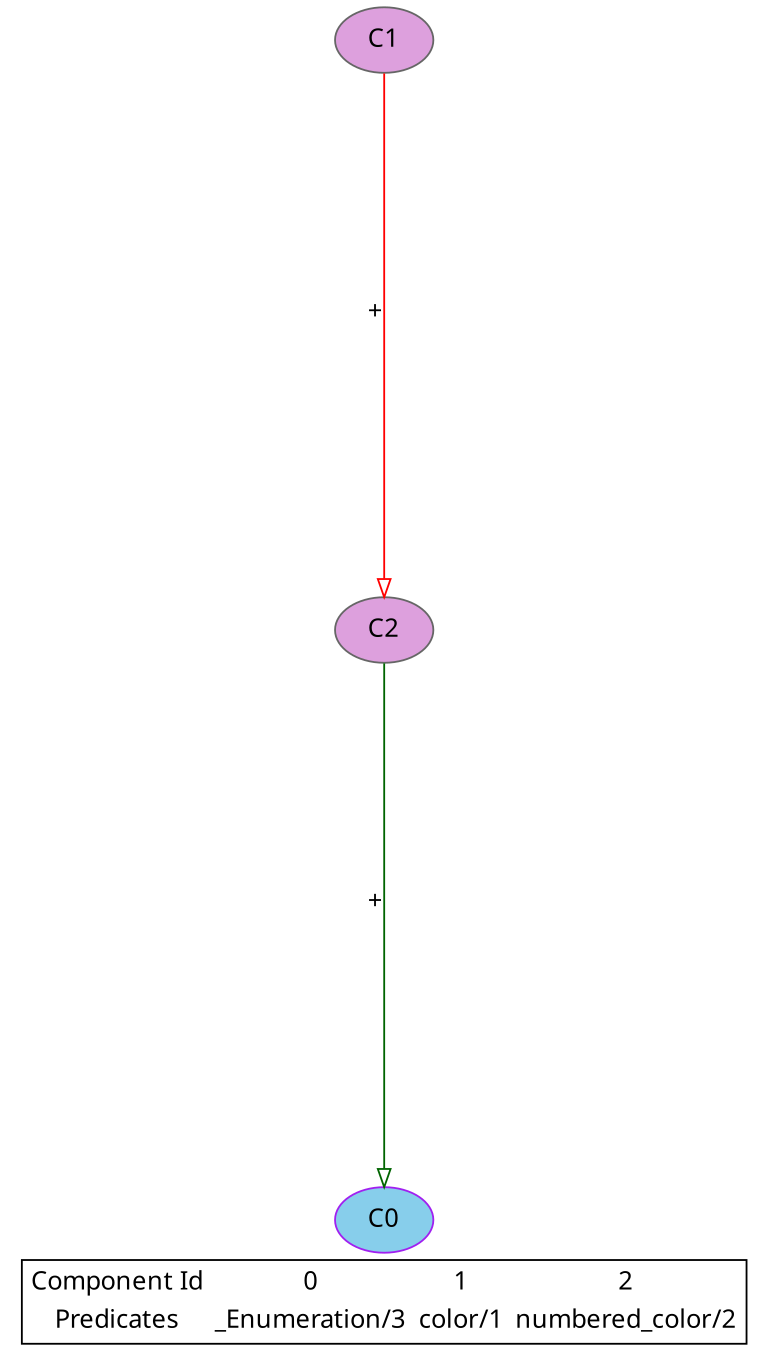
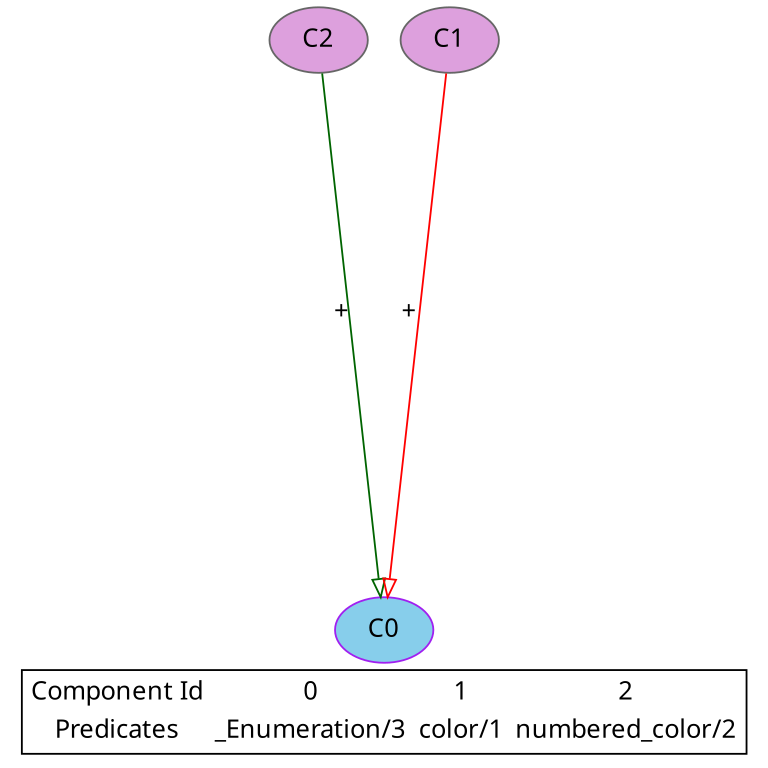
edge "C1" -> "C2": now "C1" -> "C0"
